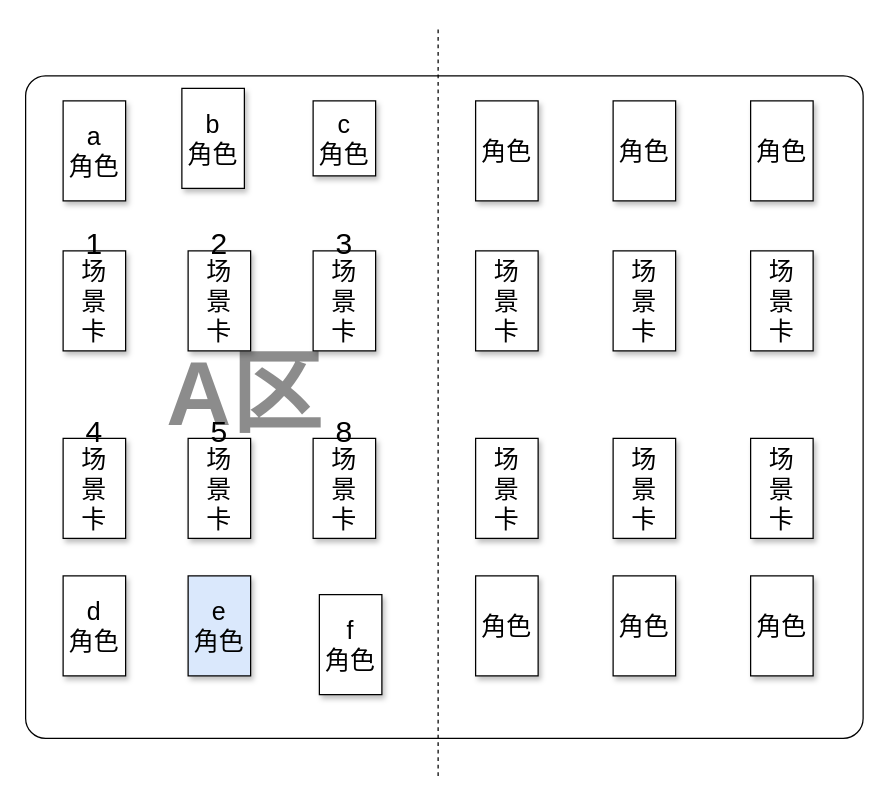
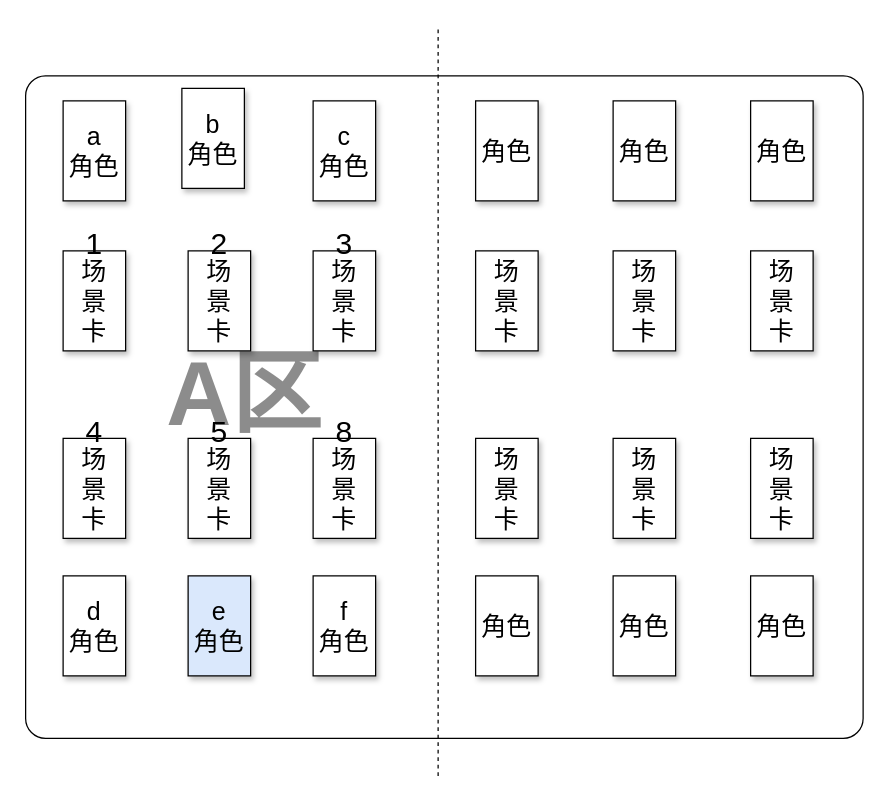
node "c 角色": size 63x75 -> 63x100
node "f 角色": moved (351, 644) -> (344, 626)
